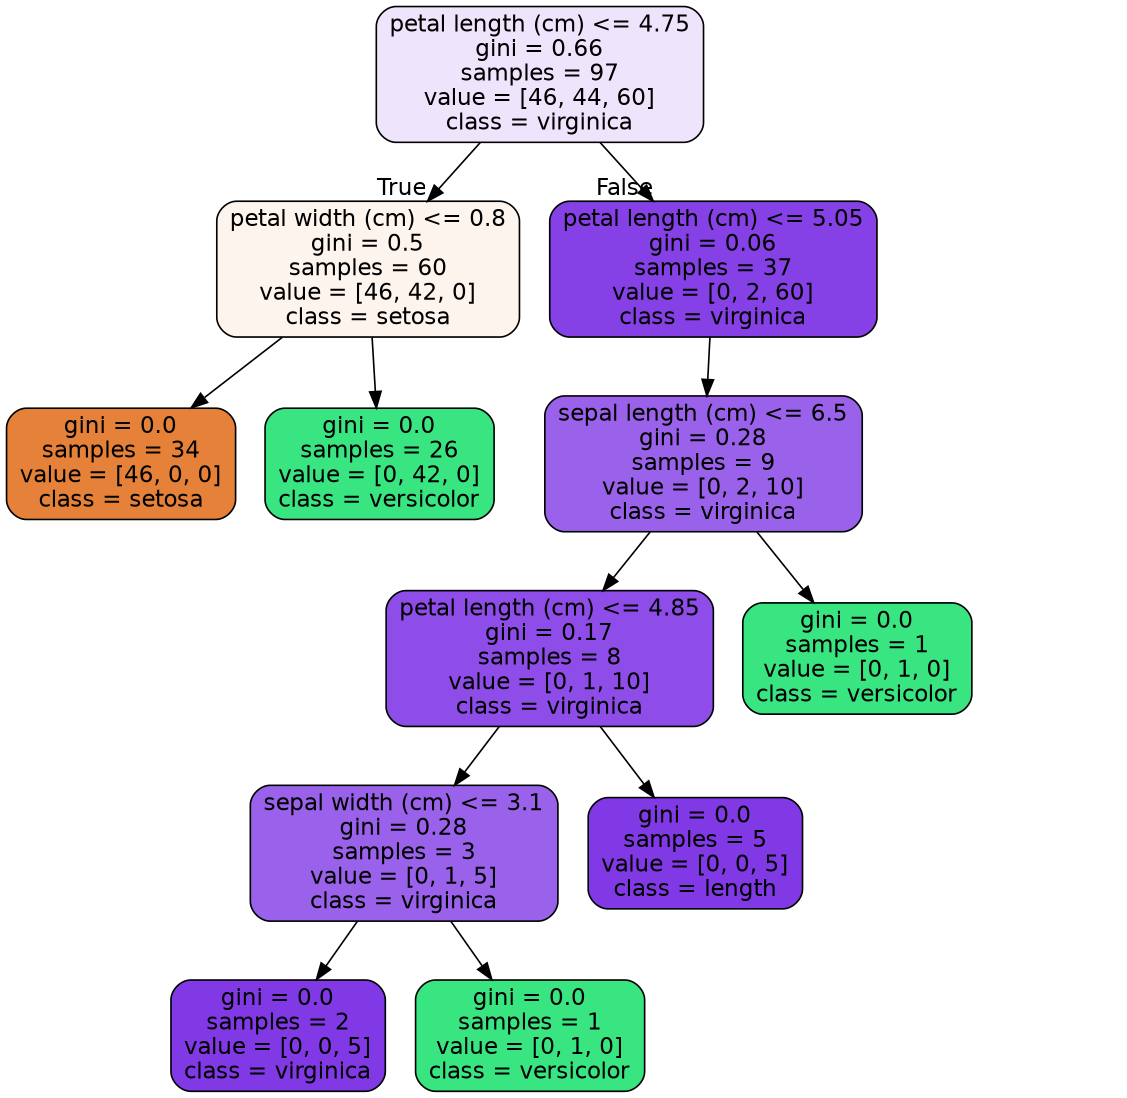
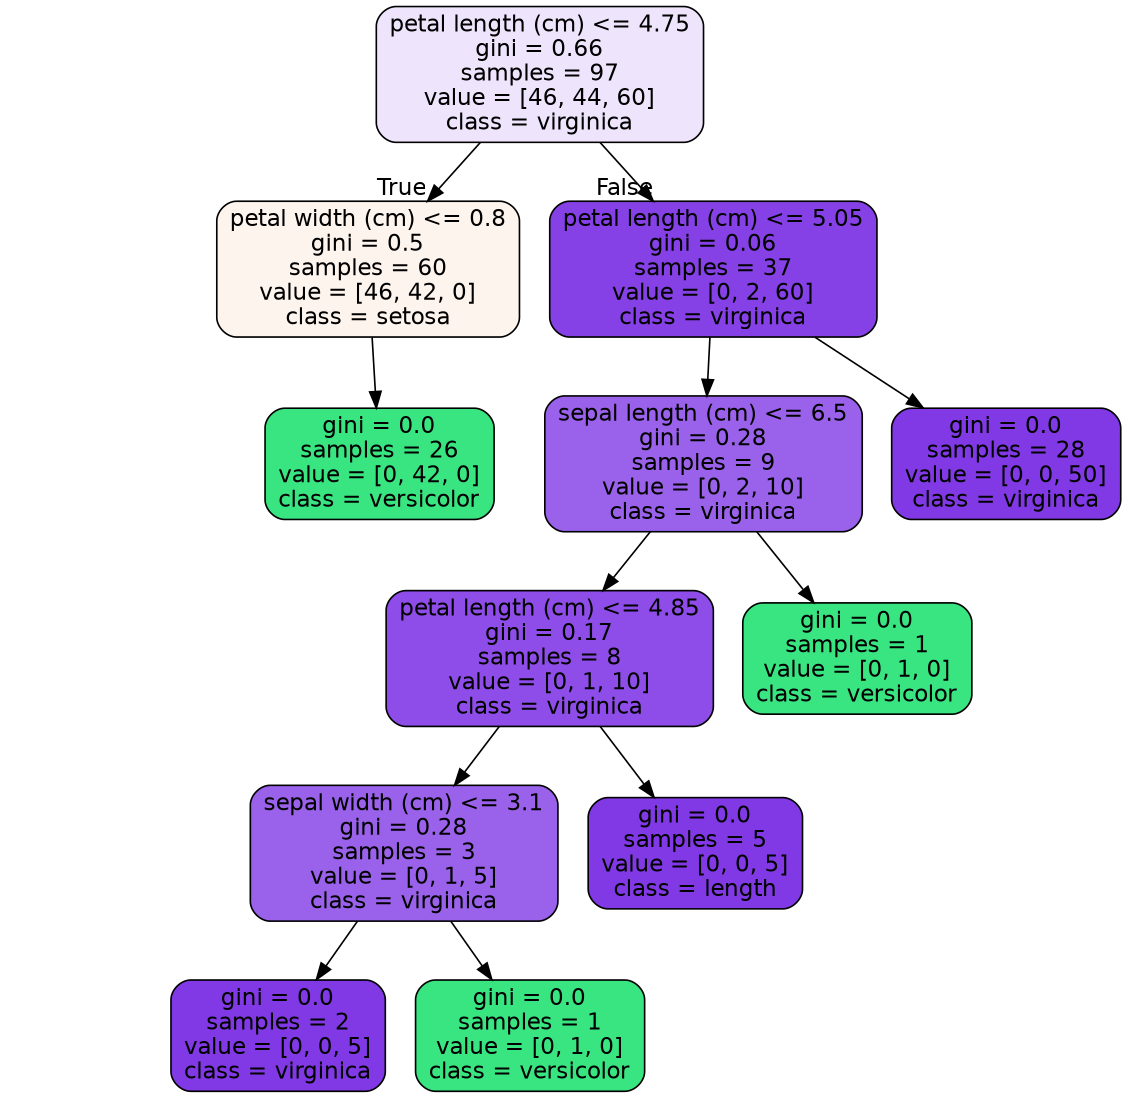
node "gini = 0.0 samples = 34 value = [46, 0, 0] class = setosa": removed
node "gini = 0.0 samples = 28 value = [0, 0, 50] class = virginica": added
